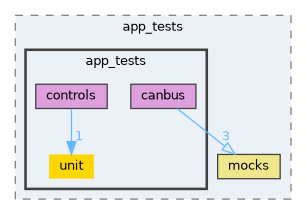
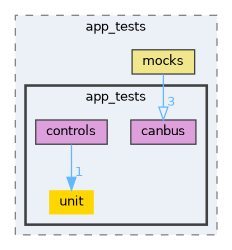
edge "canbus" -> "mocks": reversed
